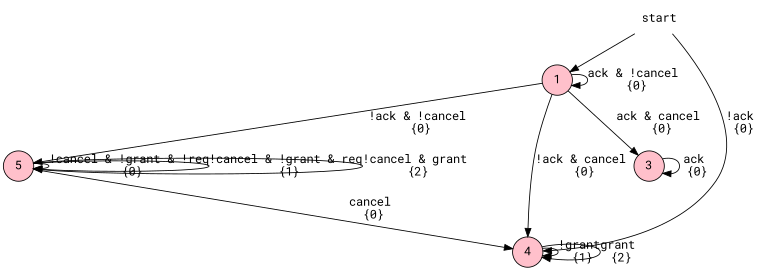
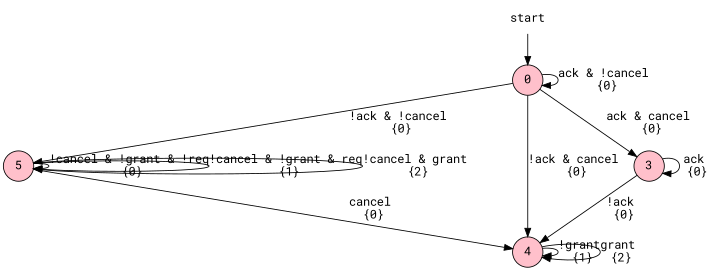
node "1": label "1" -> "0"
edge "start" -> "4": now "3" -> "4"
